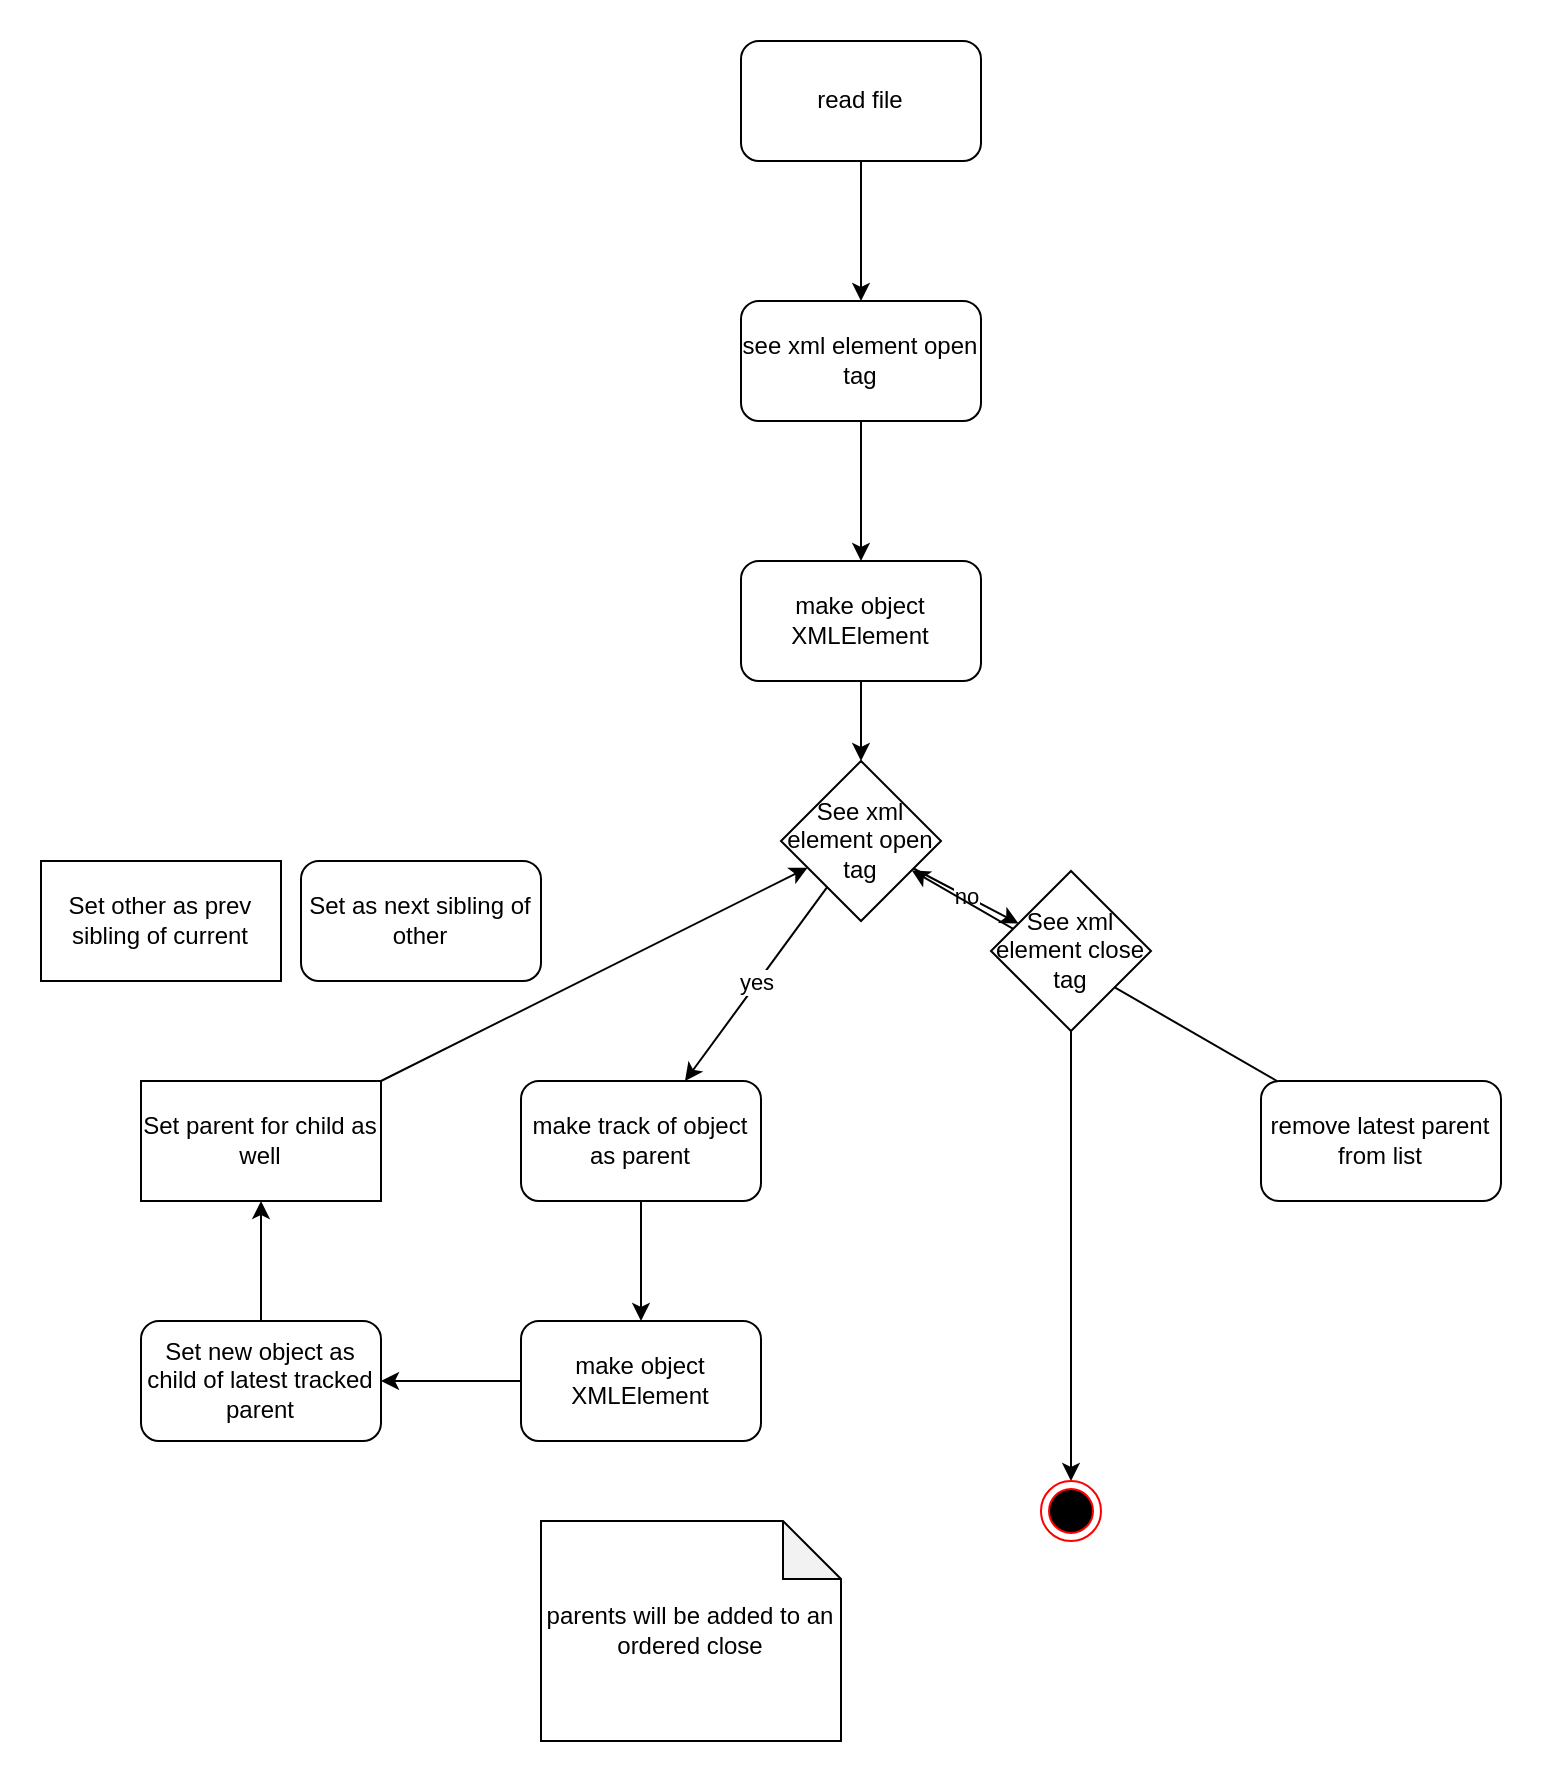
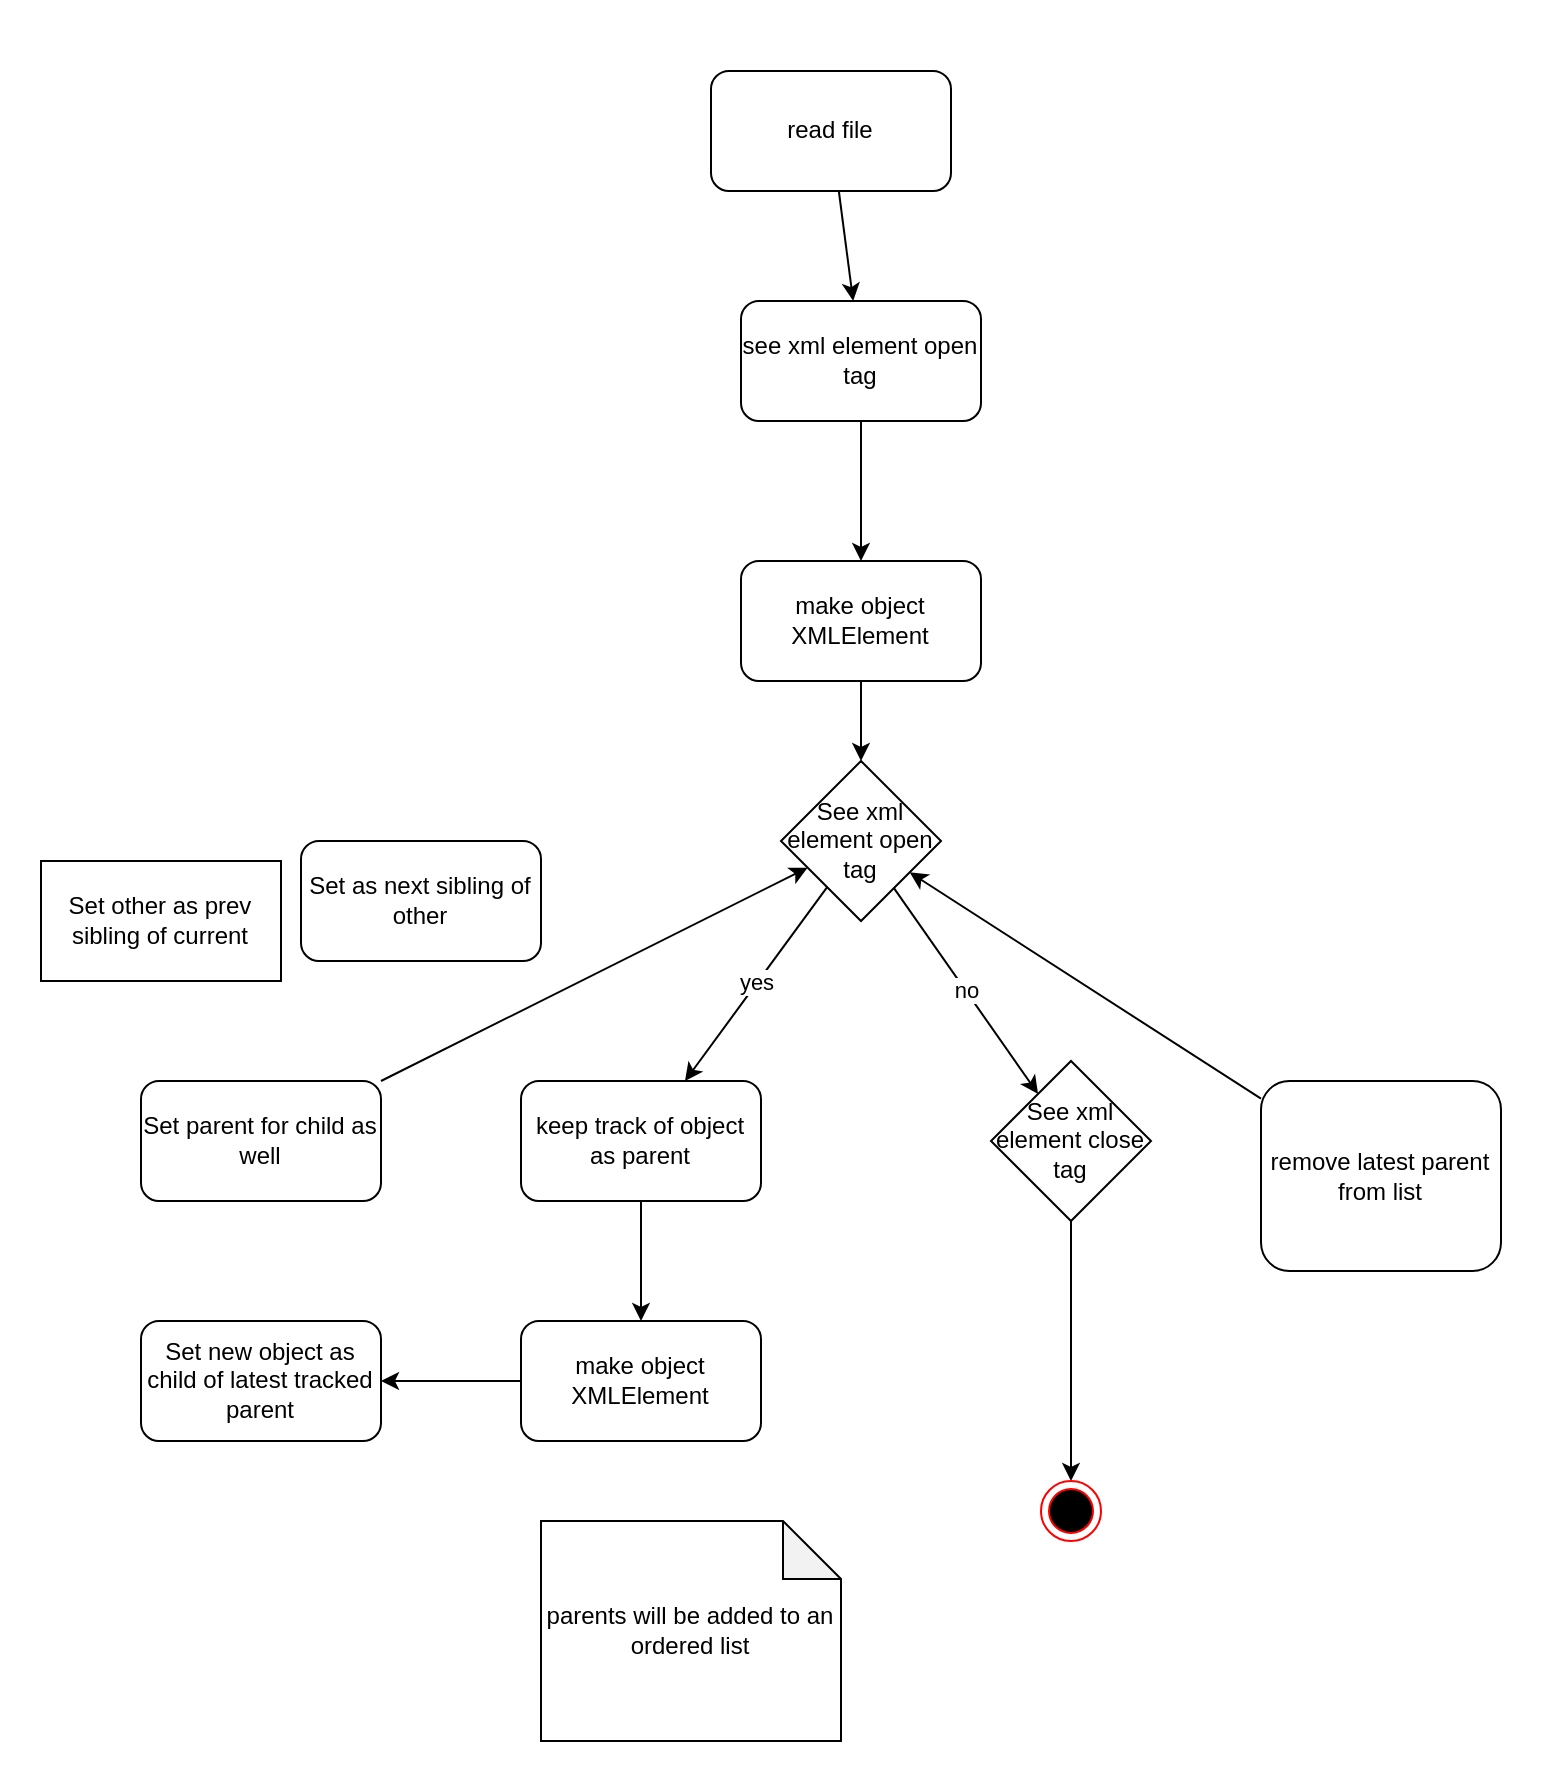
node "read file": moved (861, 101) -> (831, 131)
node "Set as next sibling of other": moved (421, 921) -> (421, 901)
node "See xml element close tag": moved (1071, 951) -> (1071, 1141)
node "Set parent for child as well": shape rectangle -> rounded rectangle
node "make track of object as parent": label "make track of object as parent" -> "keep track of object as parent"
node "remove latest parent from list": size 240x120 -> 240x190
edge "Set new object as child of latest tracked parent" -> "Set parent for child as well": removed
node "parents will be added to an ordered close": label "parents will be added to an ordered close" -> "parents will be added to an ordered list"
